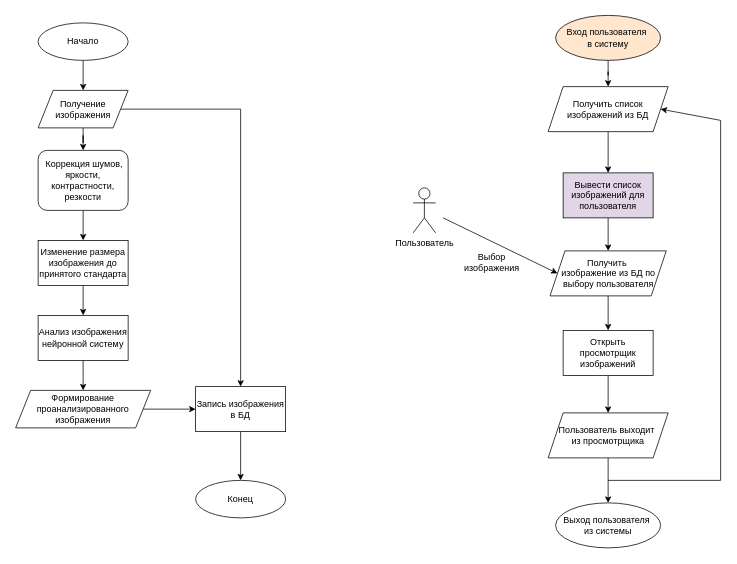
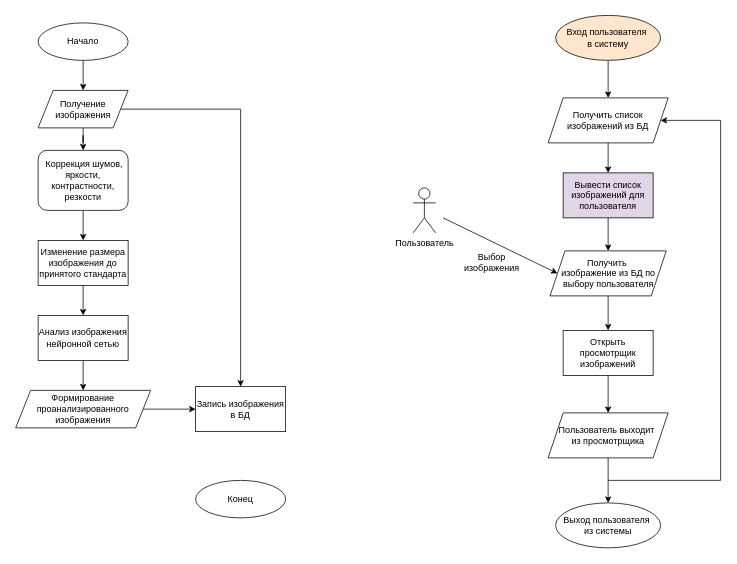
node "Получить список изображений из БД": moved (608, 109) -> (608, 120)
node "Анализ изображения нейронной систему": label "Анализ изображения нейронной систему" -> "Анализ изображения нейронной сетью"
edge "Запись изображения в БД" -> "Конец": removed
